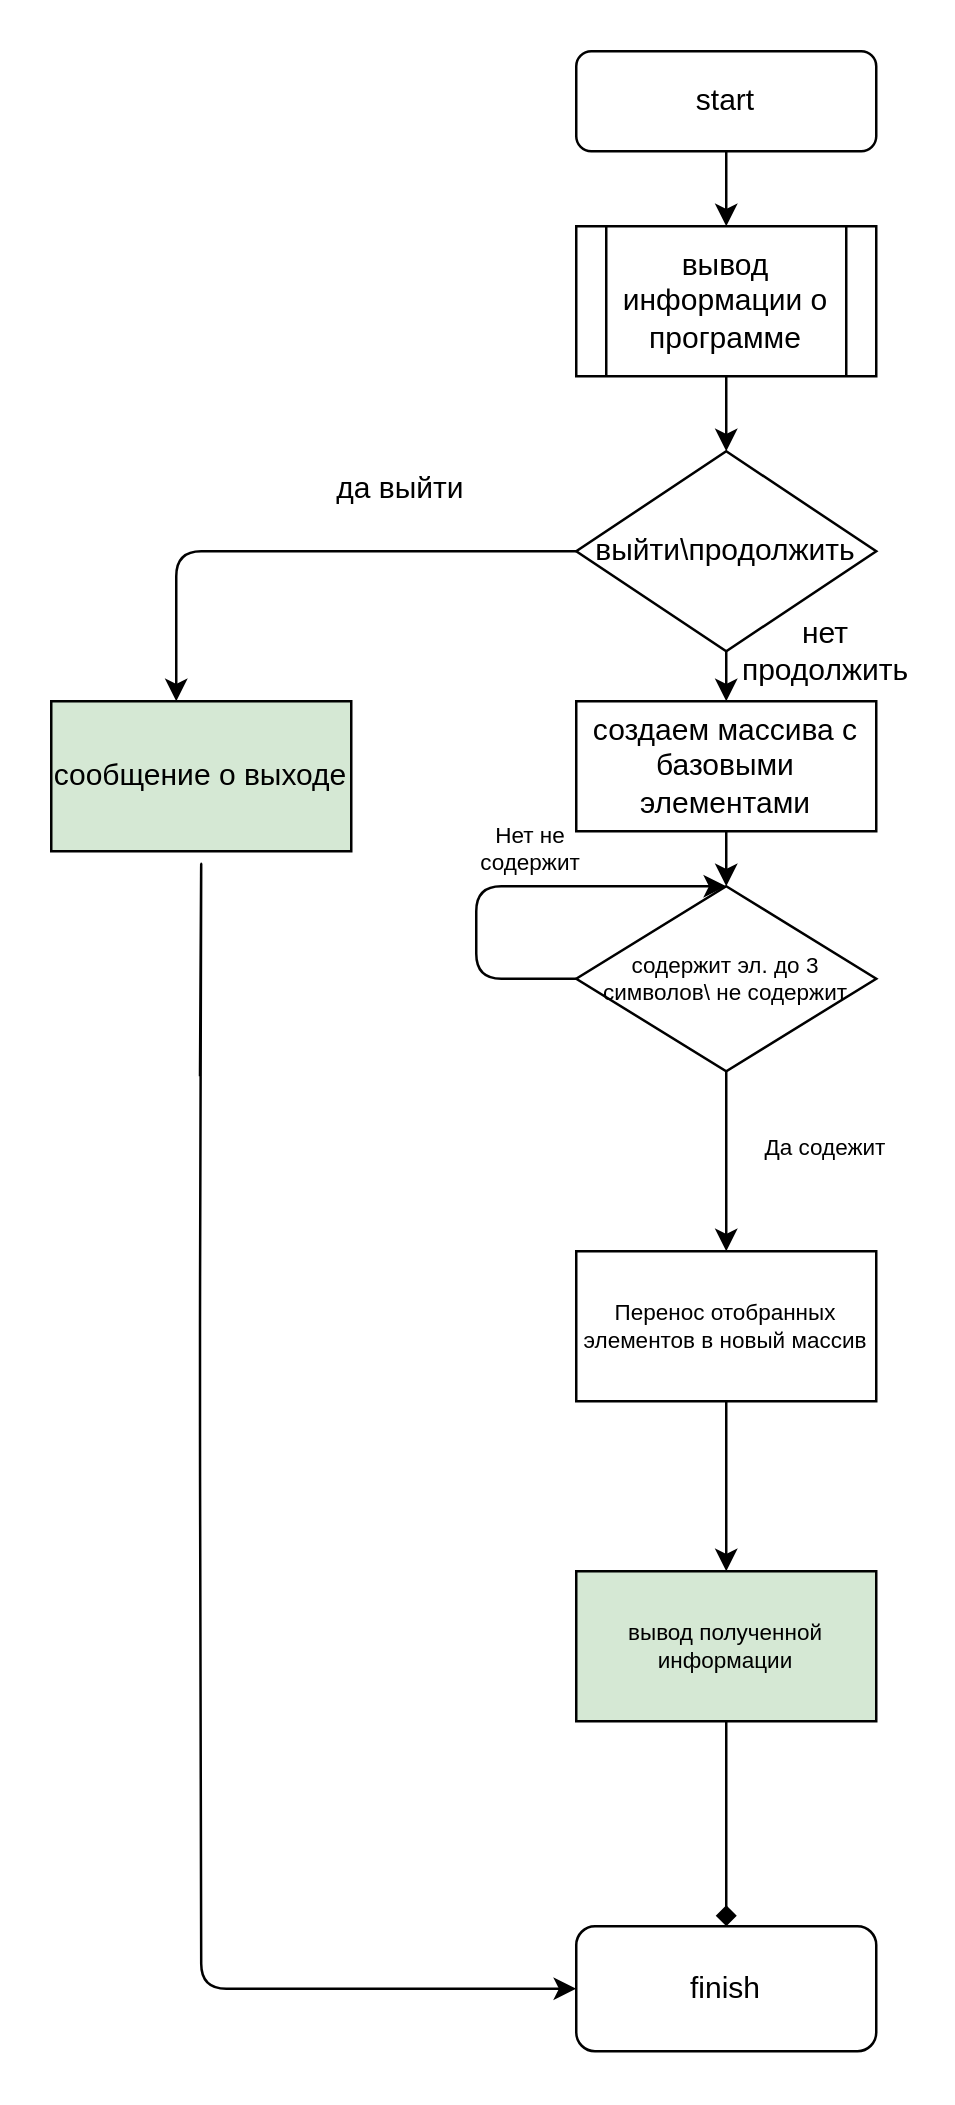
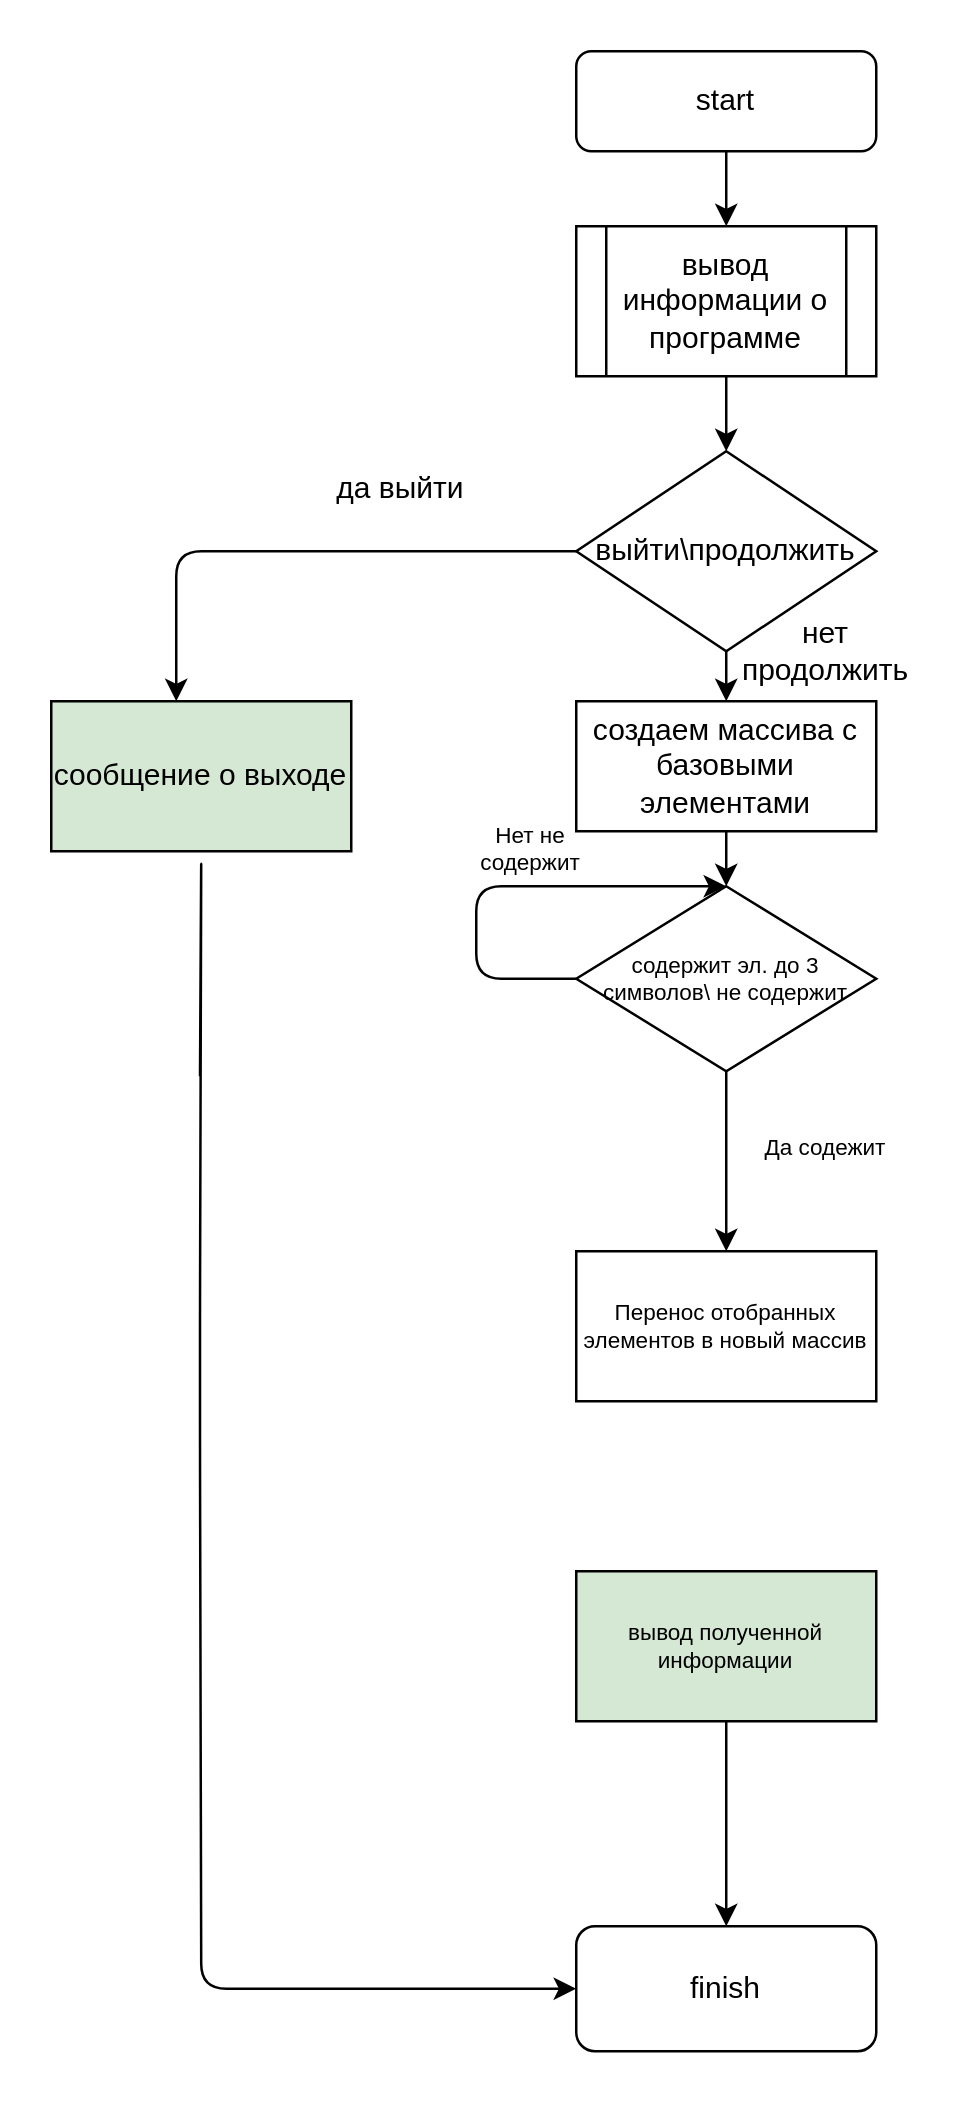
edge "Перенос отобранных элементов в новый массив" -> "вывод полученной информации": removed
edge "вывод полученной информации" -> "finish": arrowhead diamond -> classic
